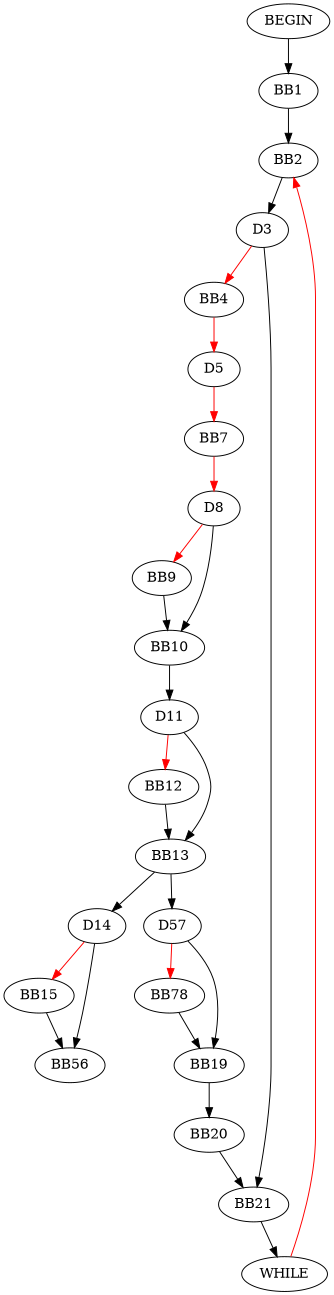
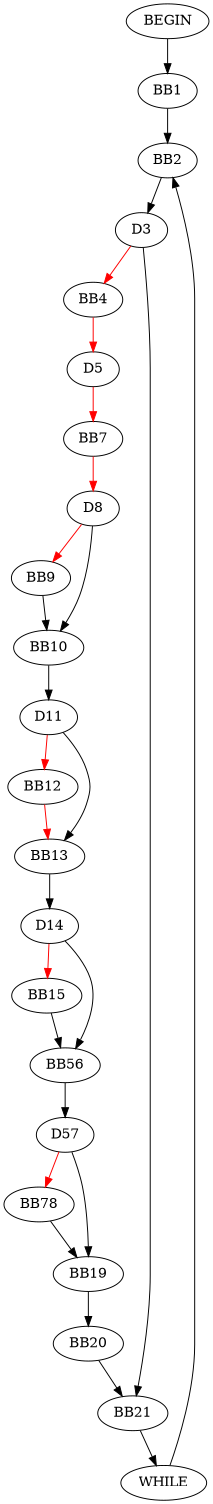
edge "WHILE" -> "BB2": color red -> black
edge "BB12" -> "BB13": color black -> red
edge "BB13" -> "D57": now "BB56" -> "D57"
